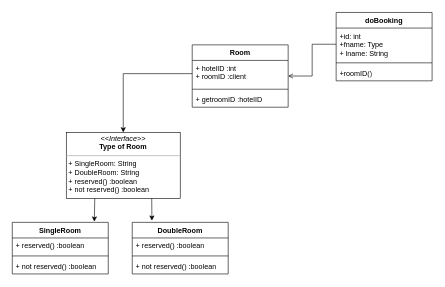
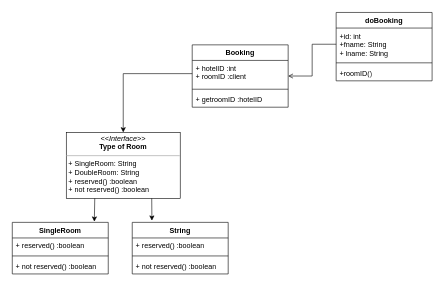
node "+id: int +fname: Type + lname: String": label "+id: int +fname: Type + lname: String" -> "+id: int +fname: String + lname: String"
node "Room": label "Room" -> "Booking"
node "DoubleRoom": label "DoubleRoom" -> "String"
